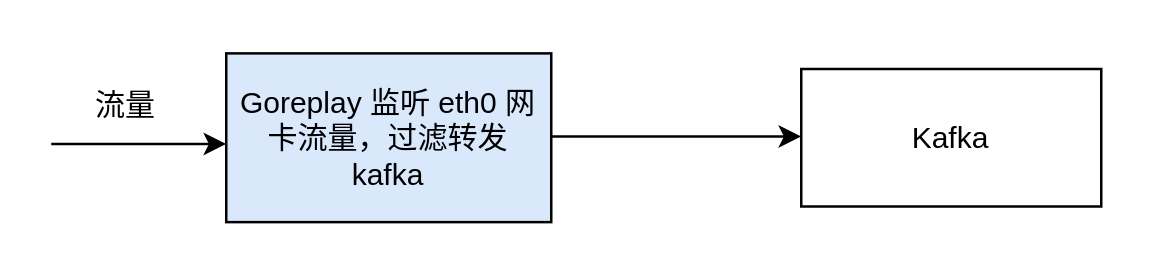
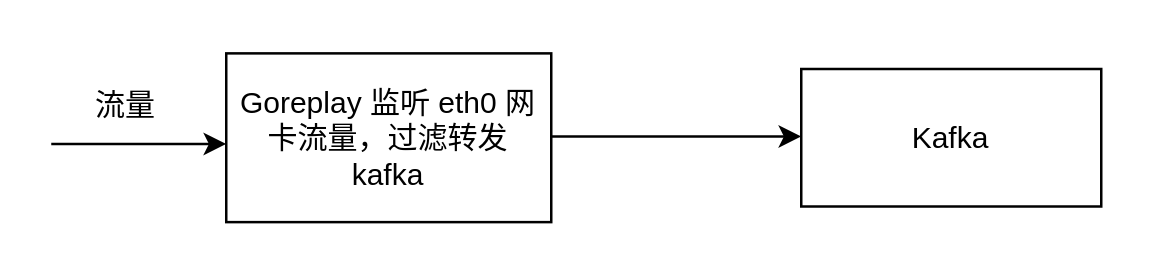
node "Goreplay 监听 eth0 网卡流量，过滤转发 kafka": fillcolor #dae8fc -> #ffffff
